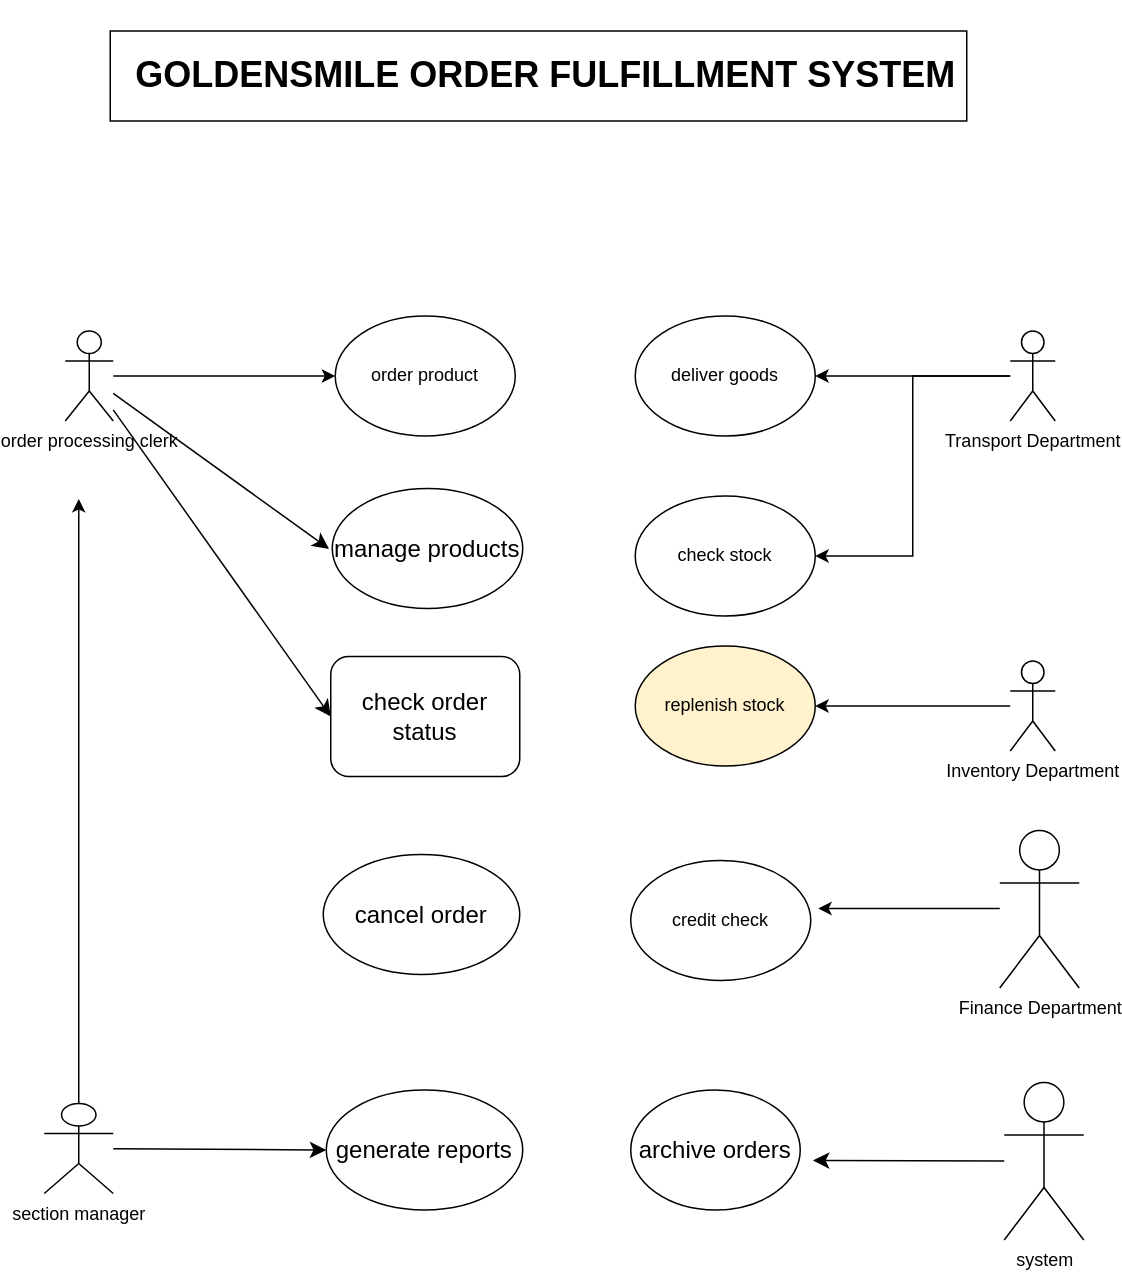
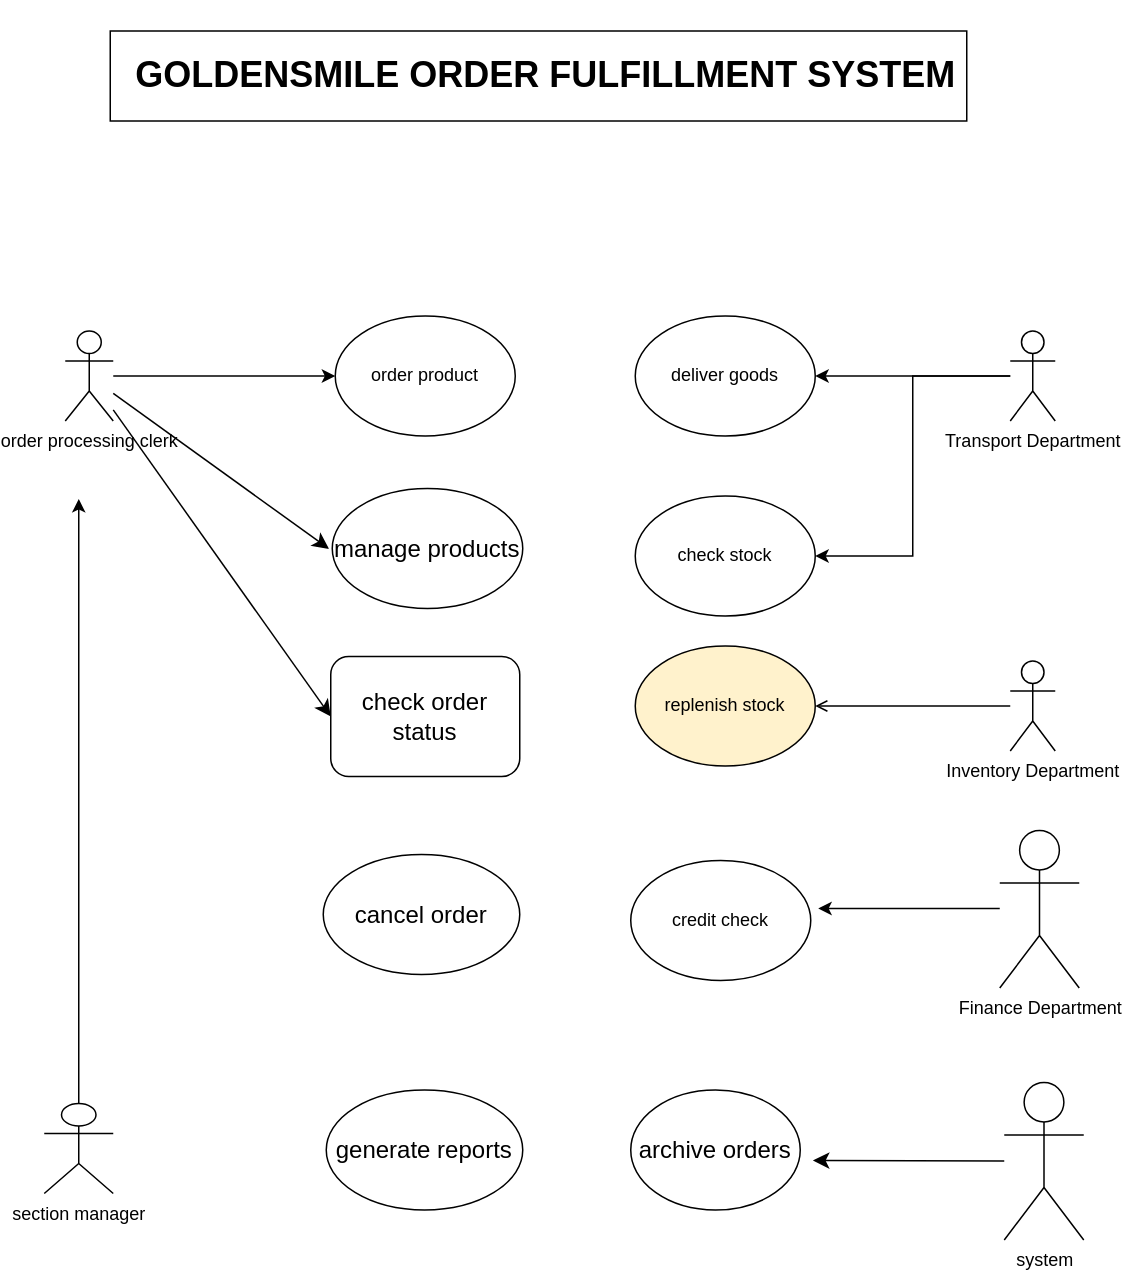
edge "Inventory Department" -> "replenish stock": arrowhead classic -> open
edge "section manager" -> "generate reports": removed
